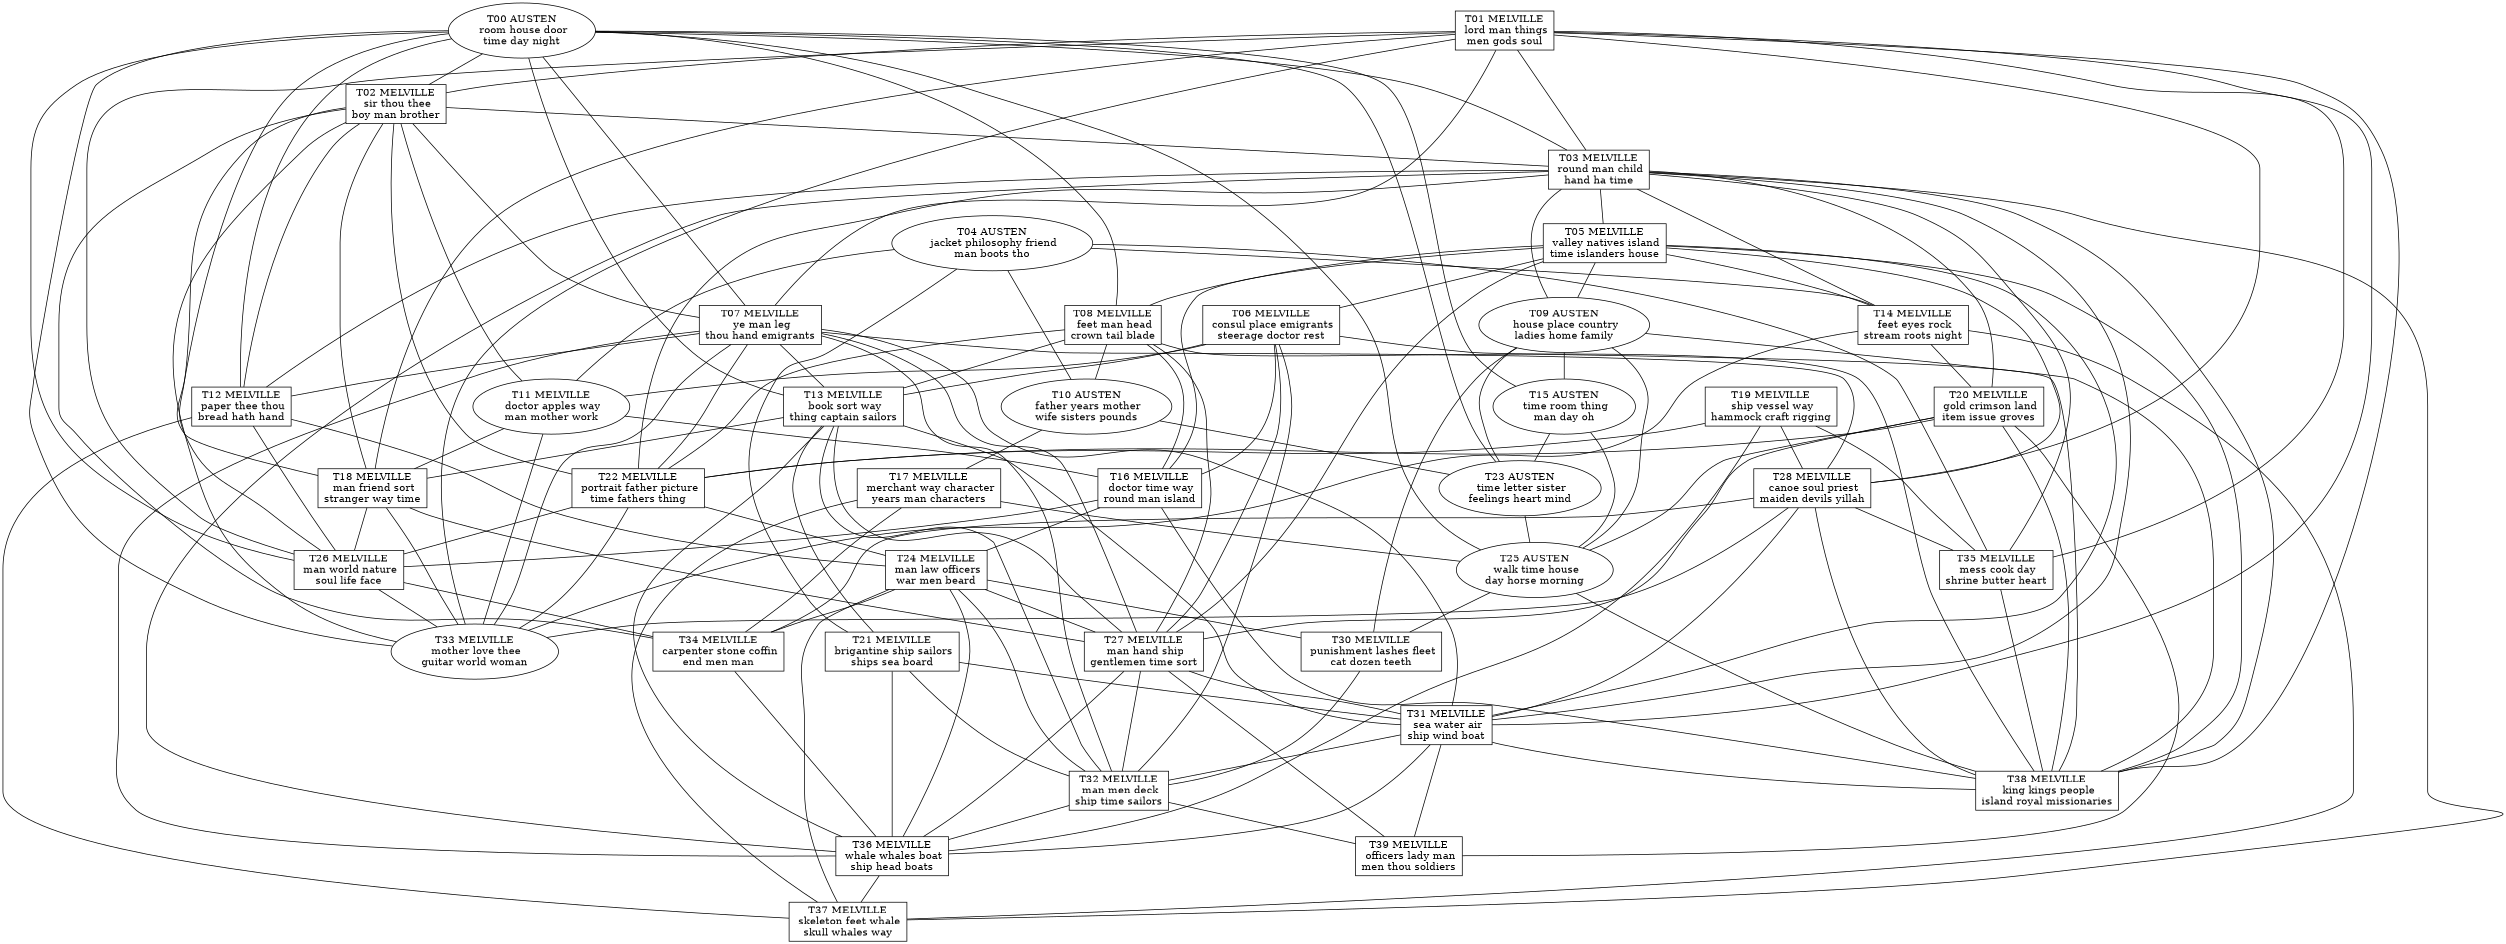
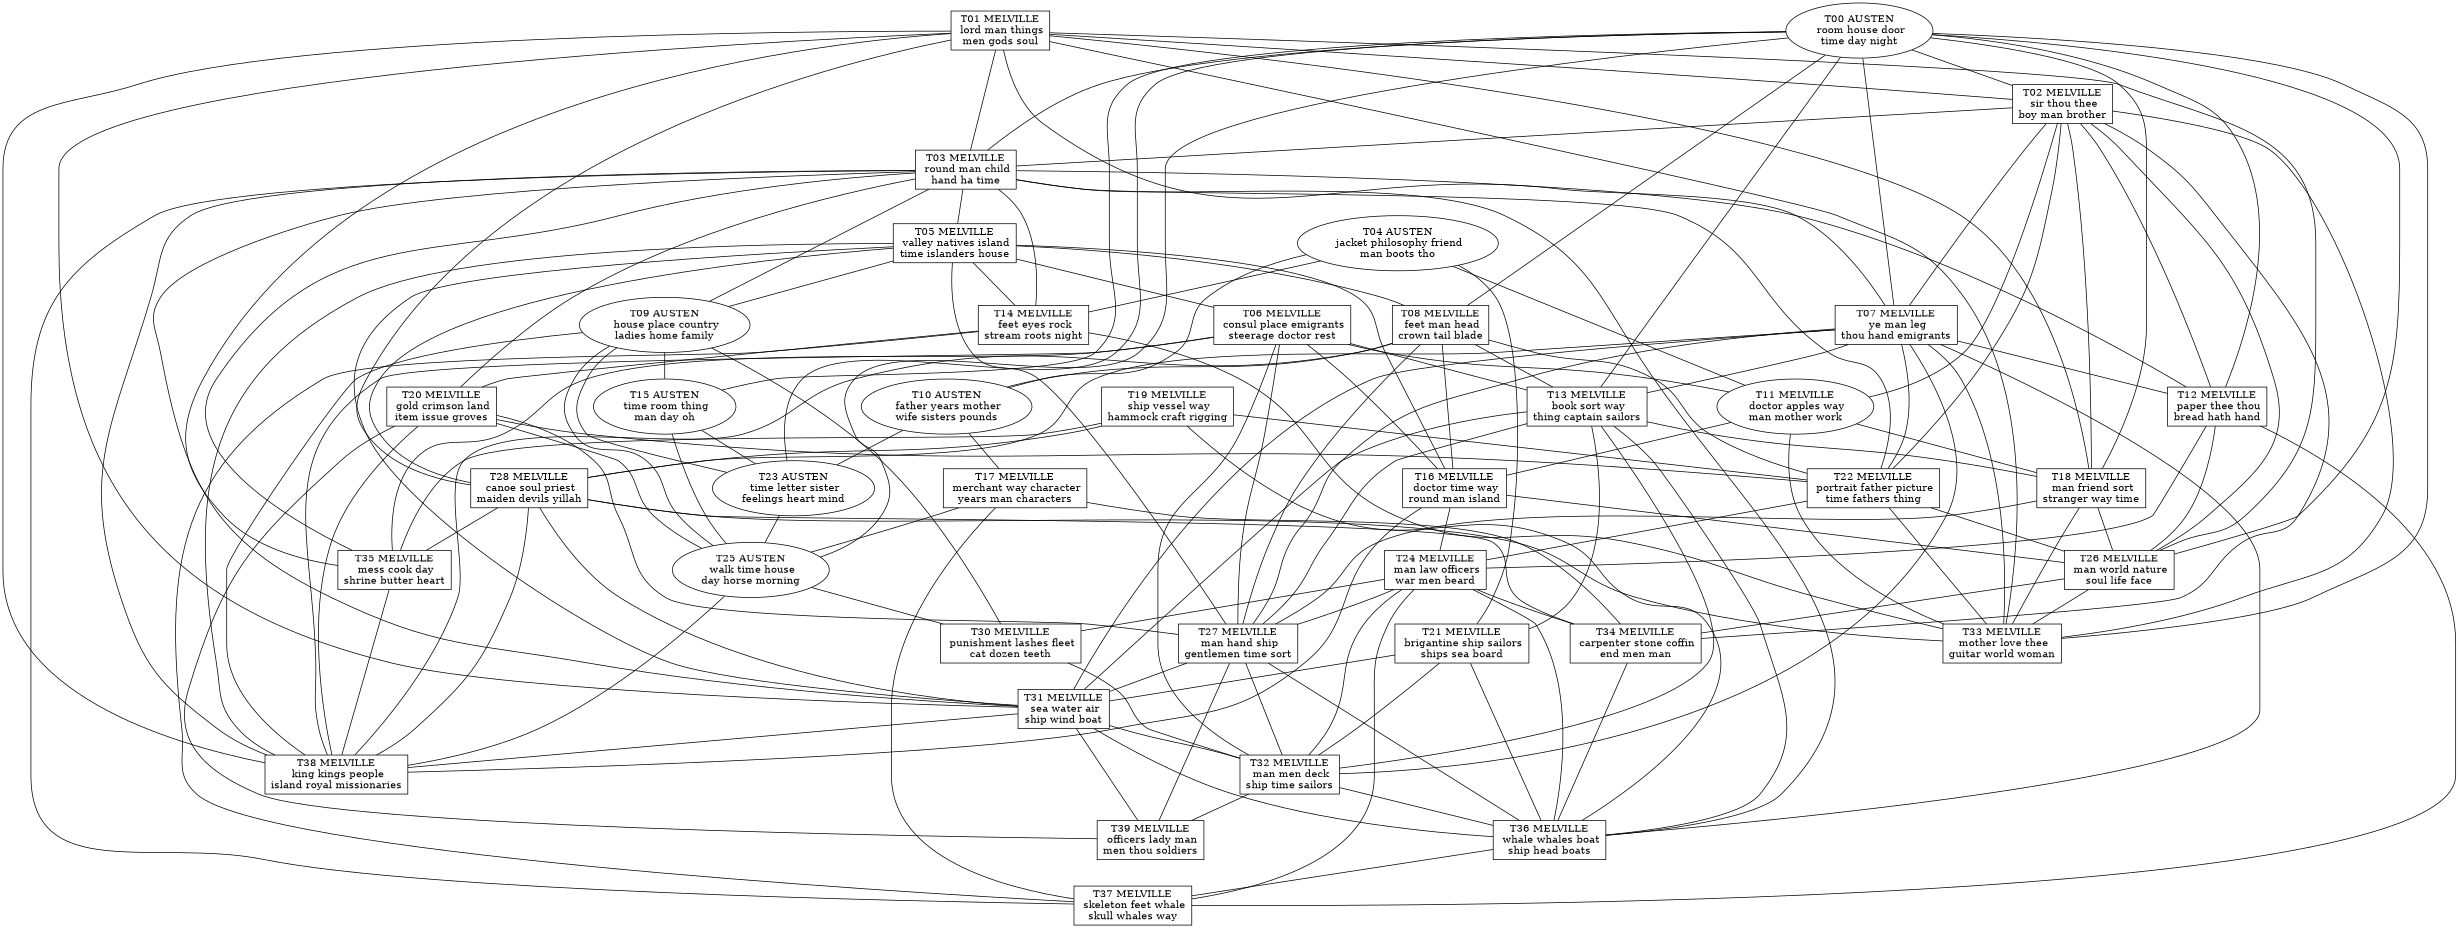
edge "T04 AUSTEN jacket philosophy friend man boots tho" -- "T35 MELVILLE mess cook day shrine butter heart": now "T06 MELVILLE consul place emigrants steerage doctor rest" -- "T35 MELVILLE mess cook day shrine butter heart"
node "T33 MELVILLE mother love thee guitar world woman": shape ellipse -> box
